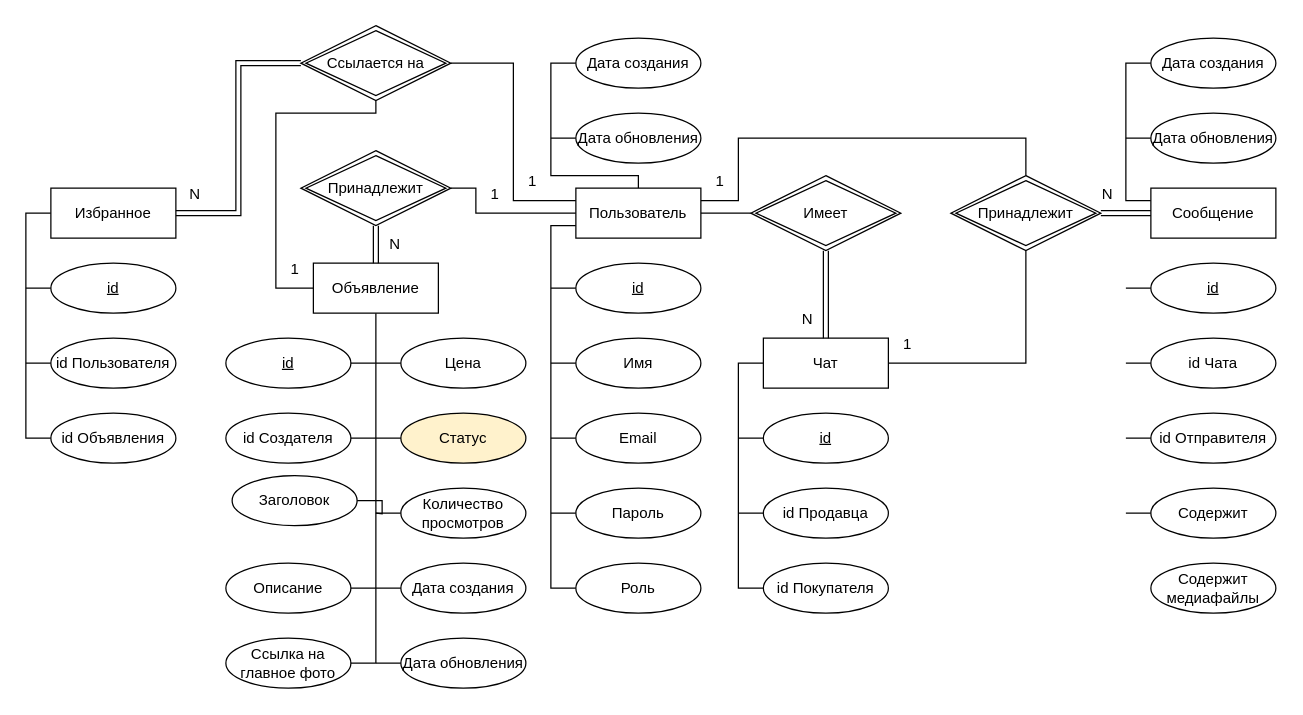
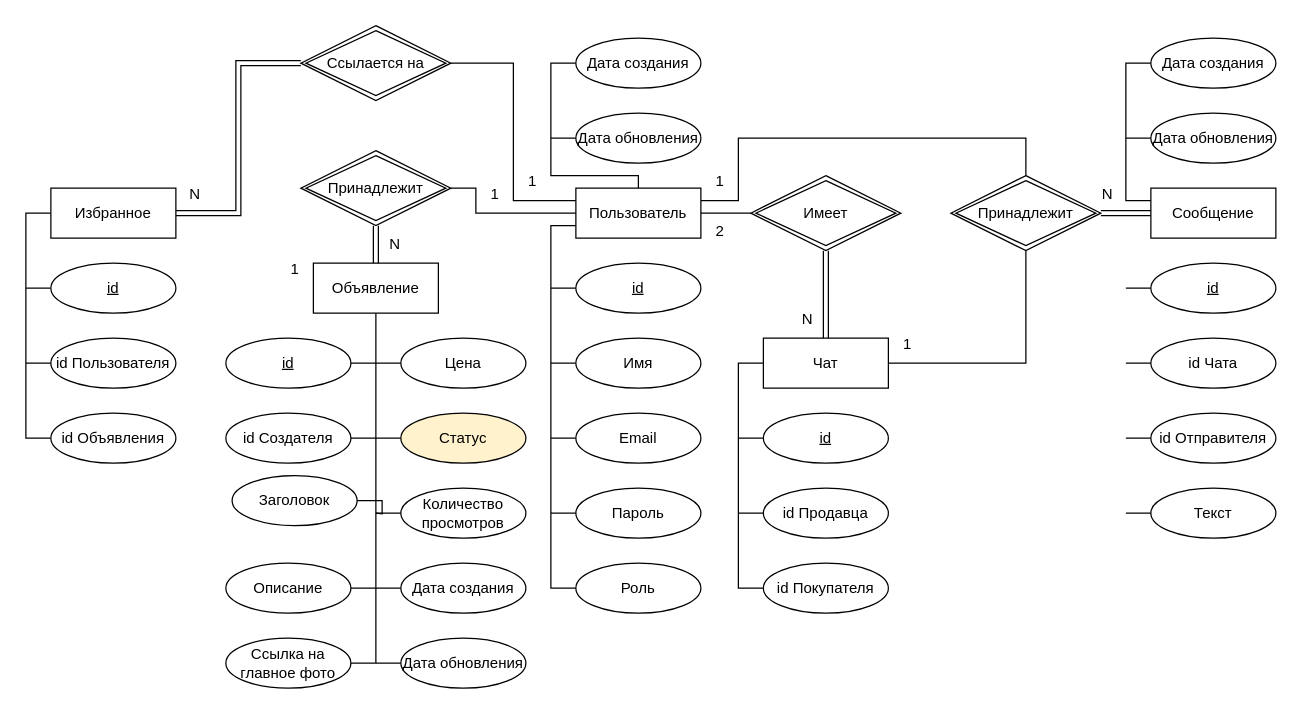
edge "Ссылается на" -- "Объявление": removed
node "2": added
node "Содержит": label "Содержит" -> "Текст"
node "Содержит медиафайлы": removed
